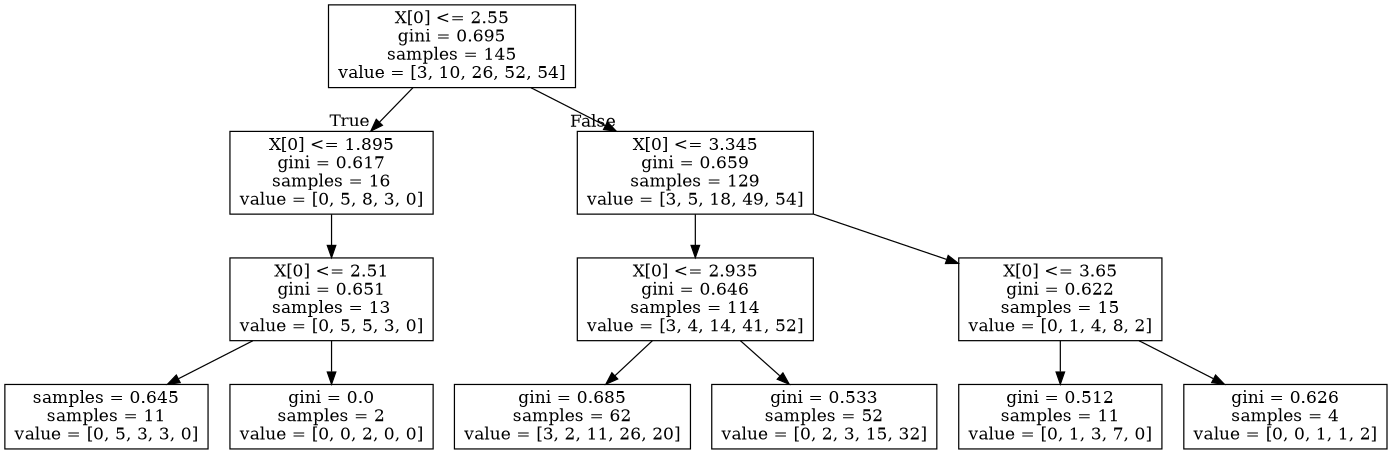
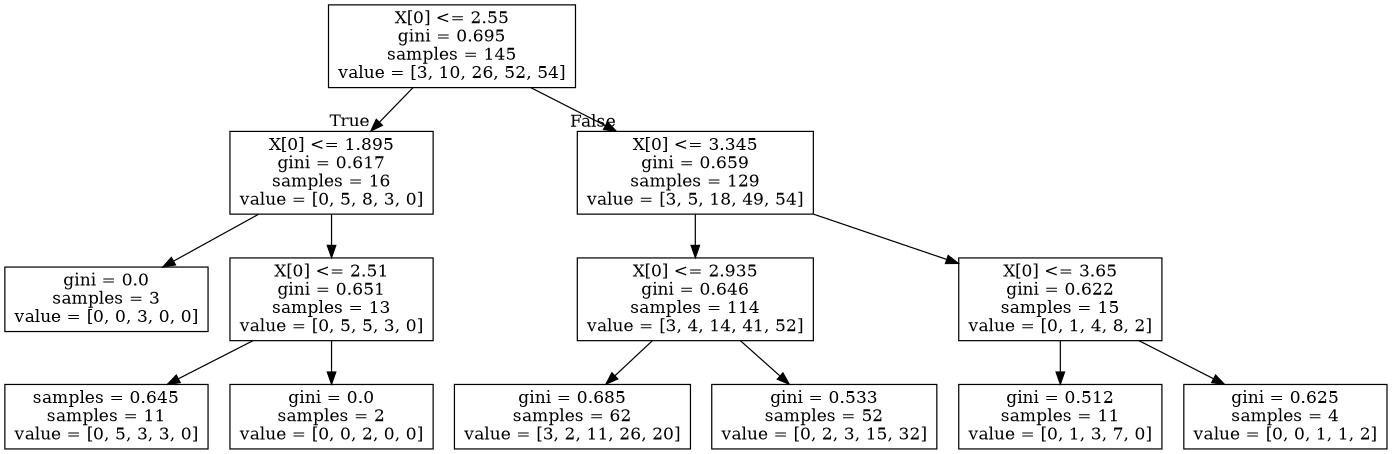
node "gini = 0.0 samples = 3 value = [0, 0, 3, 0, 0]": added
node "gini = 0.626 samples = 4 value = [0, 0, 1, 1, 2]": label "gini = 0.626 samples = 4 value = [0, 0, 1, 1, 2]" -> "gini = 0.625 samples = 4 value = [0, 0, 1, 1, 2]"
